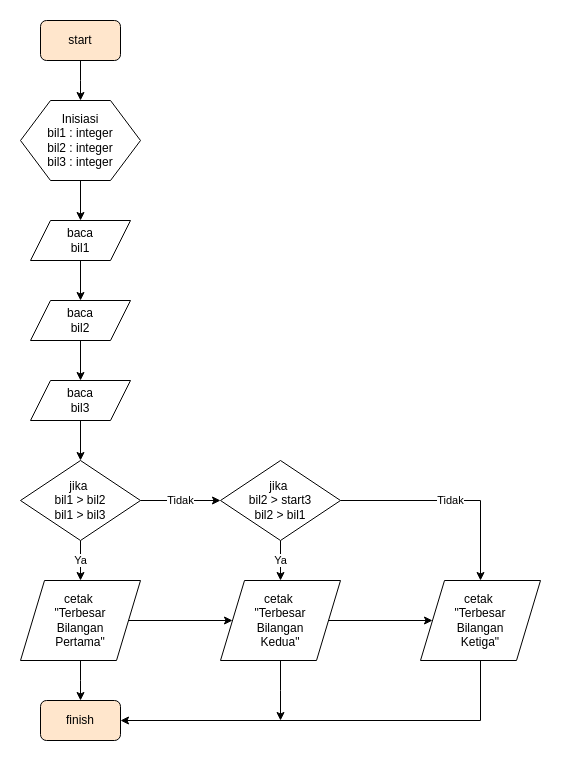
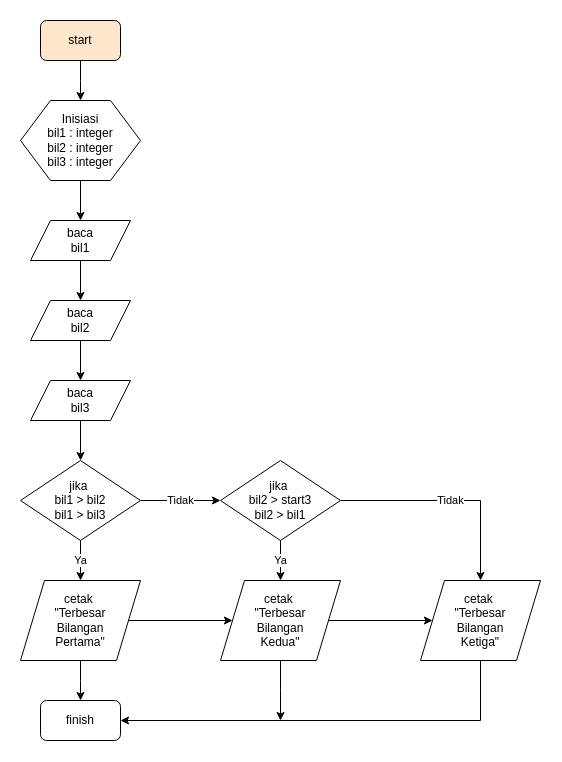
node "finish": fillcolor #ffe6cc -> #ffffff
